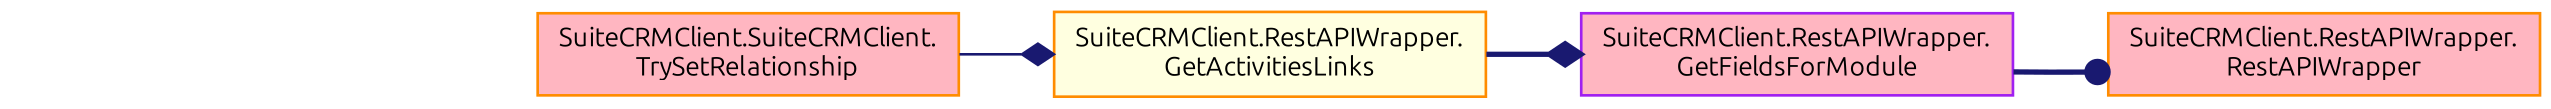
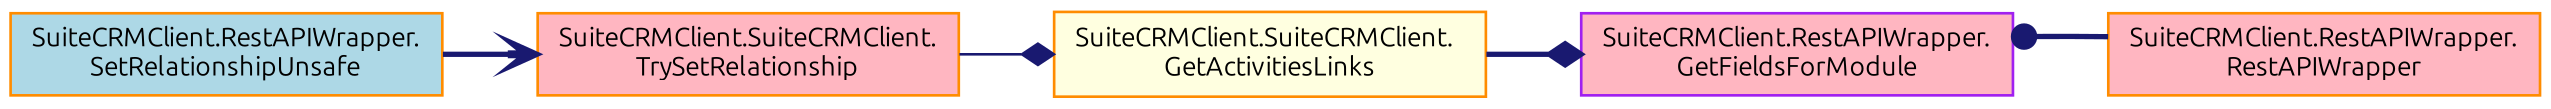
node "SuiteCRMClient.RestAPIWrapper. SetRelationshipUnsafe": added
node "SuiteCRMClient.RestAPIWrapper. GetActivitiesLinks": label "SuiteCRMClient.RestAPIWrapper. GetActivitiesLinks" -> "SuiteCRMClient.SuiteCRMClient. GetActivitiesLinks"
edge "SuiteCRMClient.RestAPIWrapper. GetFieldsForModule" -> "SuiteCRMClient.RestAPIWrapper. RestAPIWrapper": reversed
